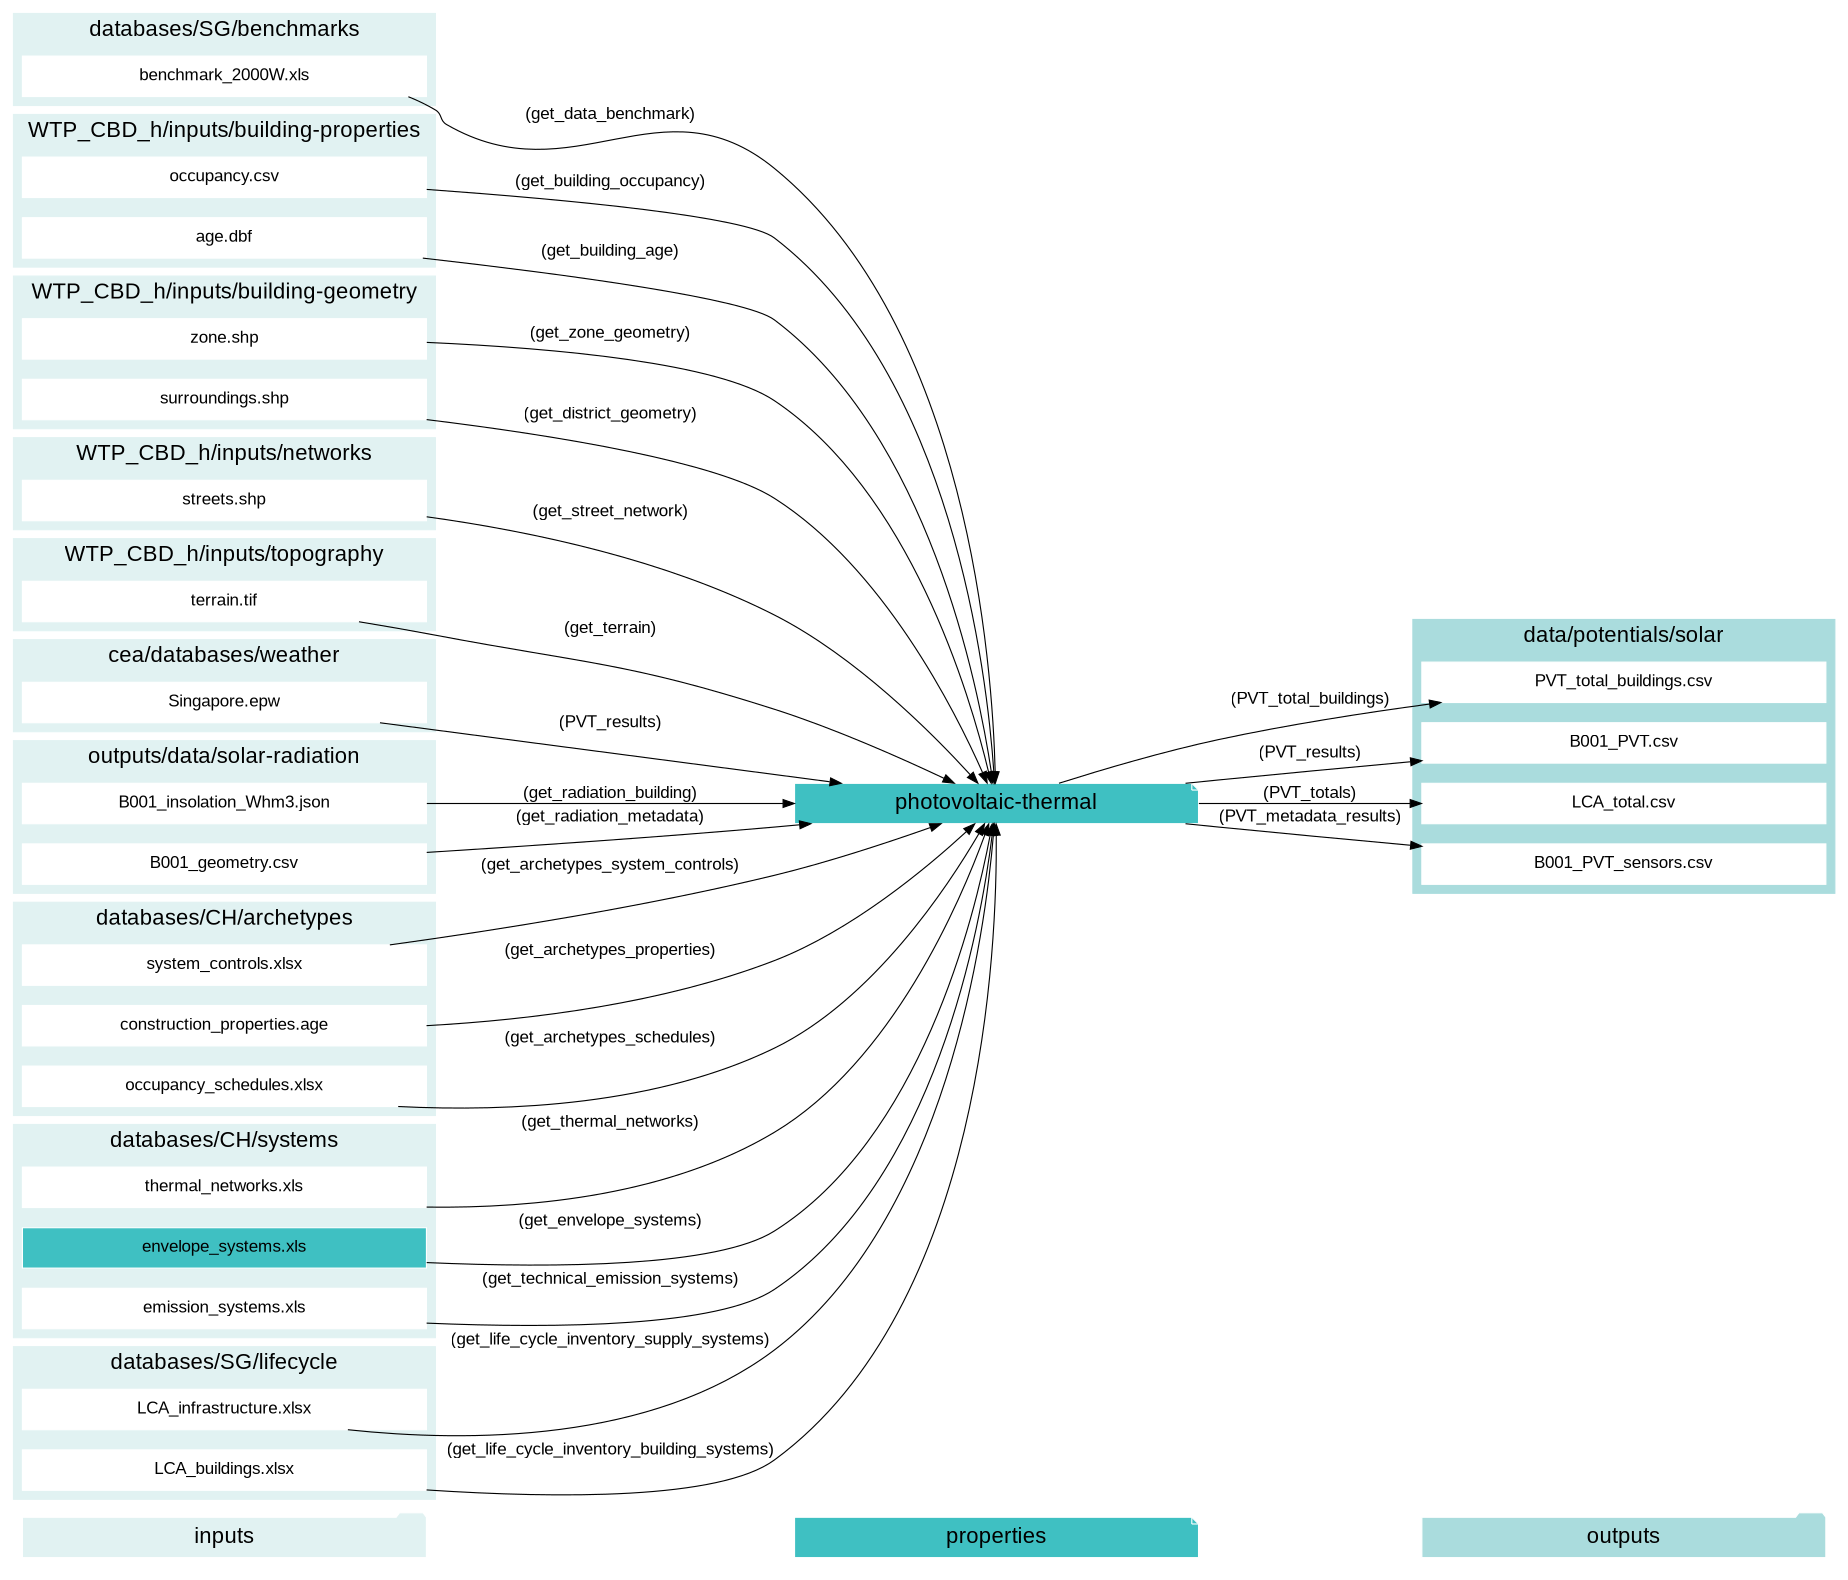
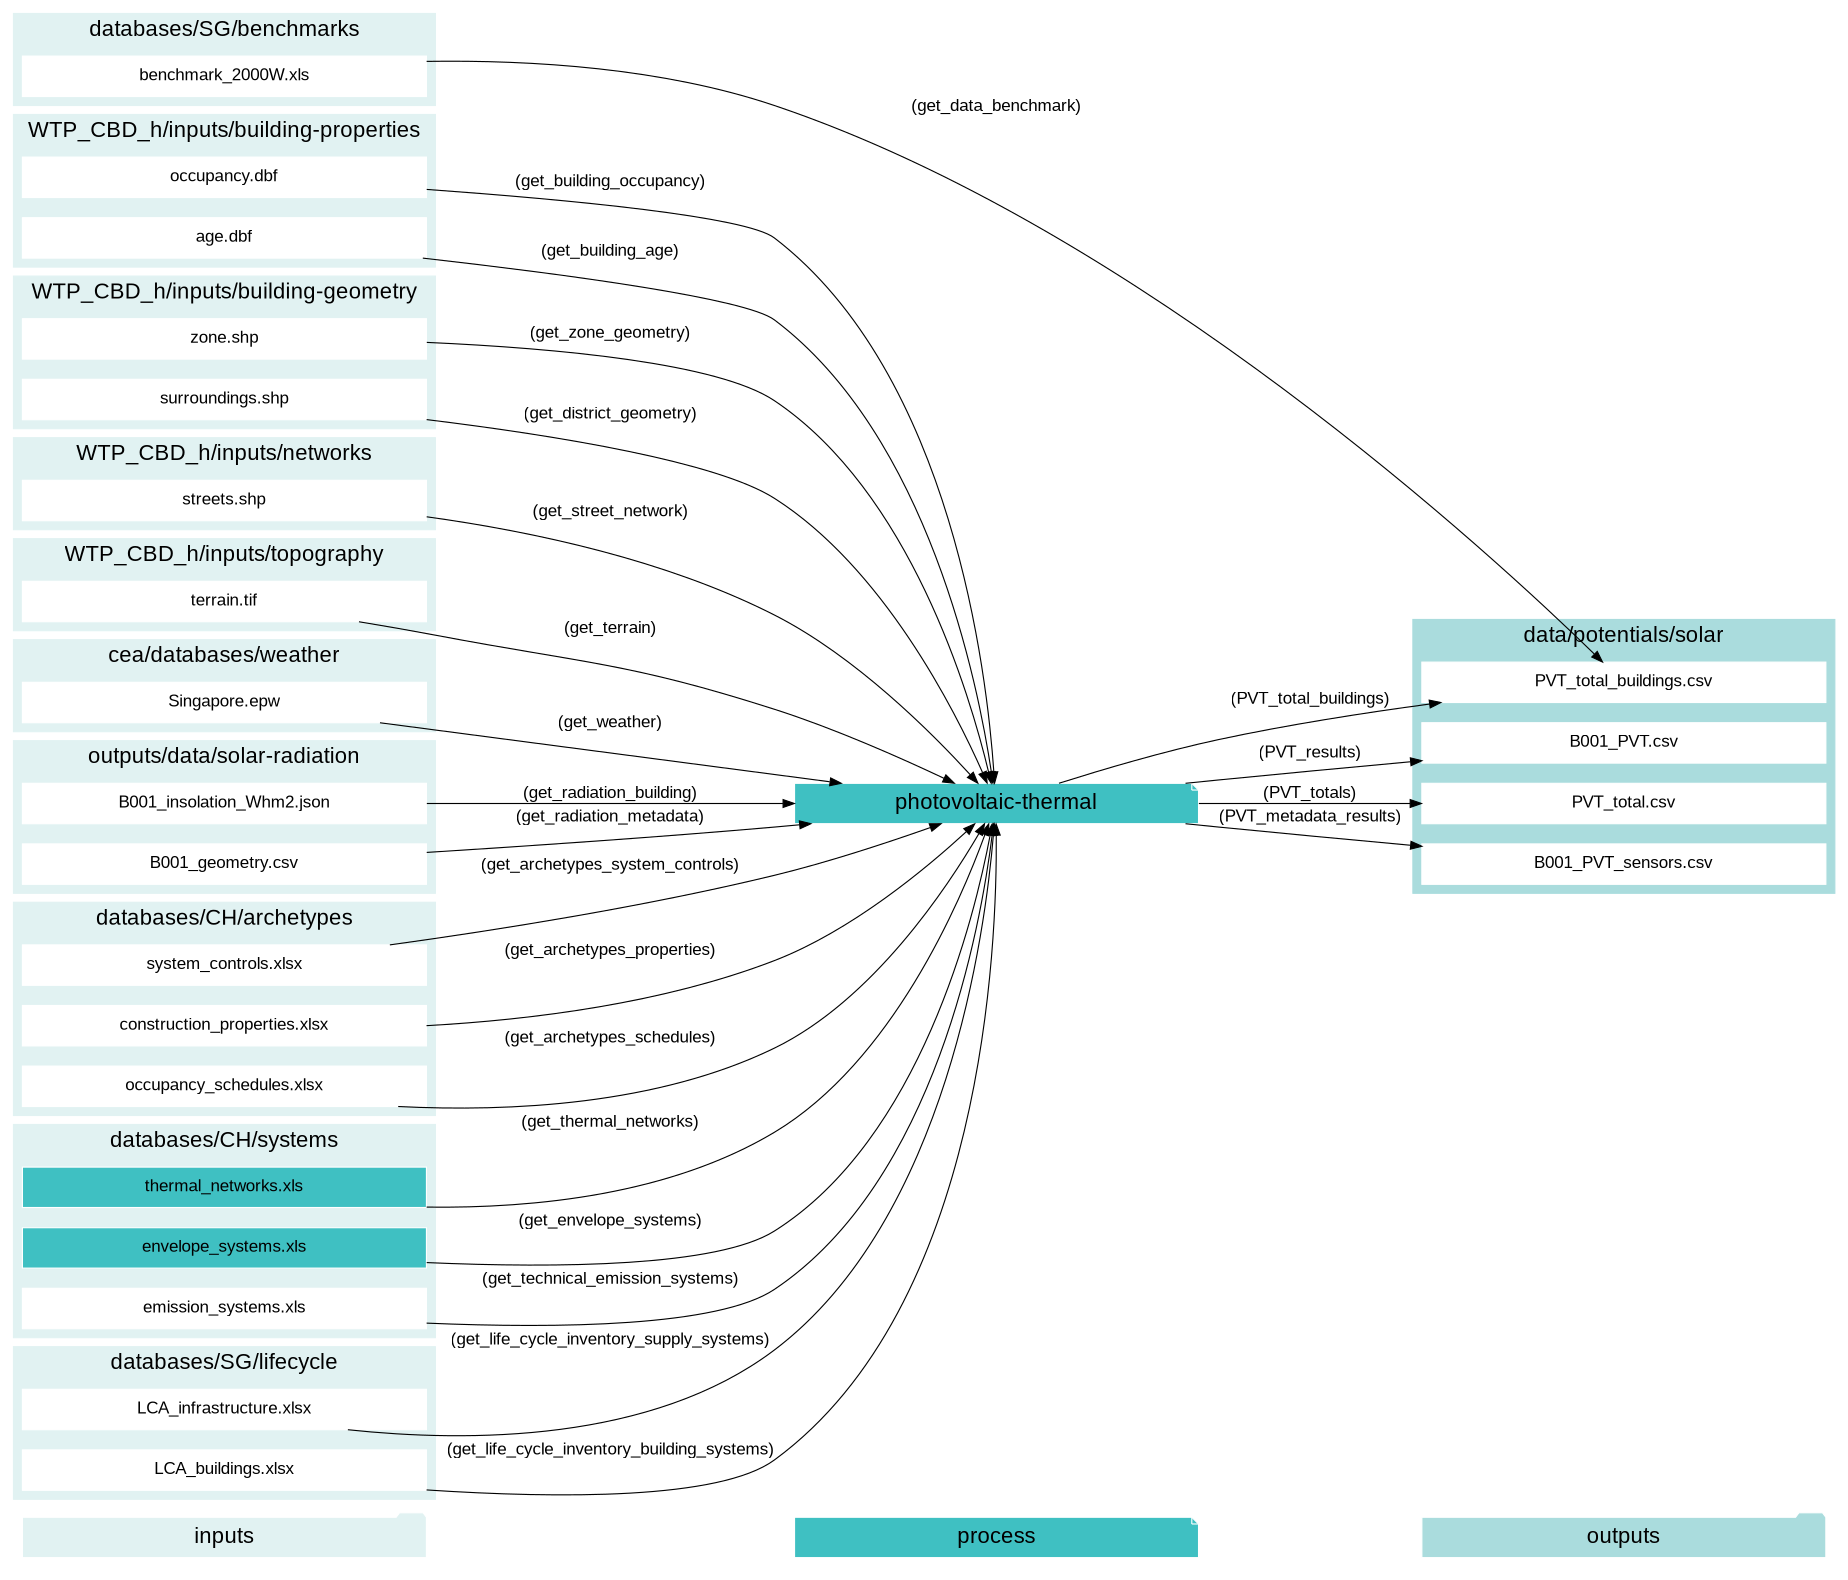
node "occupancy.csv": label "occupancy.csv" -> "occupancy.dbf"
edge "benchmark_2000W.xls" -> "photovoltaic-thermal": now "benchmark_2000W.xls" -> "PVT_total_buildings.csv"
edge "Singapore.epw" -> "photovoltaic-thermal": label "(PVT_results)" -> "(get_weather)"
node "B001_insolation_Whm3.json": label "B001_insolation_Whm3.json" -> "B001_insolation_Whm2.json"
node "LCA_total.csv": label "LCA_total.csv" -> "PVT_total.csv"
node "construction_properties.age": label "construction_properties.age" -> "construction_properties.xlsx"
node "thermal_networks.xls": fillcolor white -> #3fc0c2
node "properties": label "properties" -> "process"
